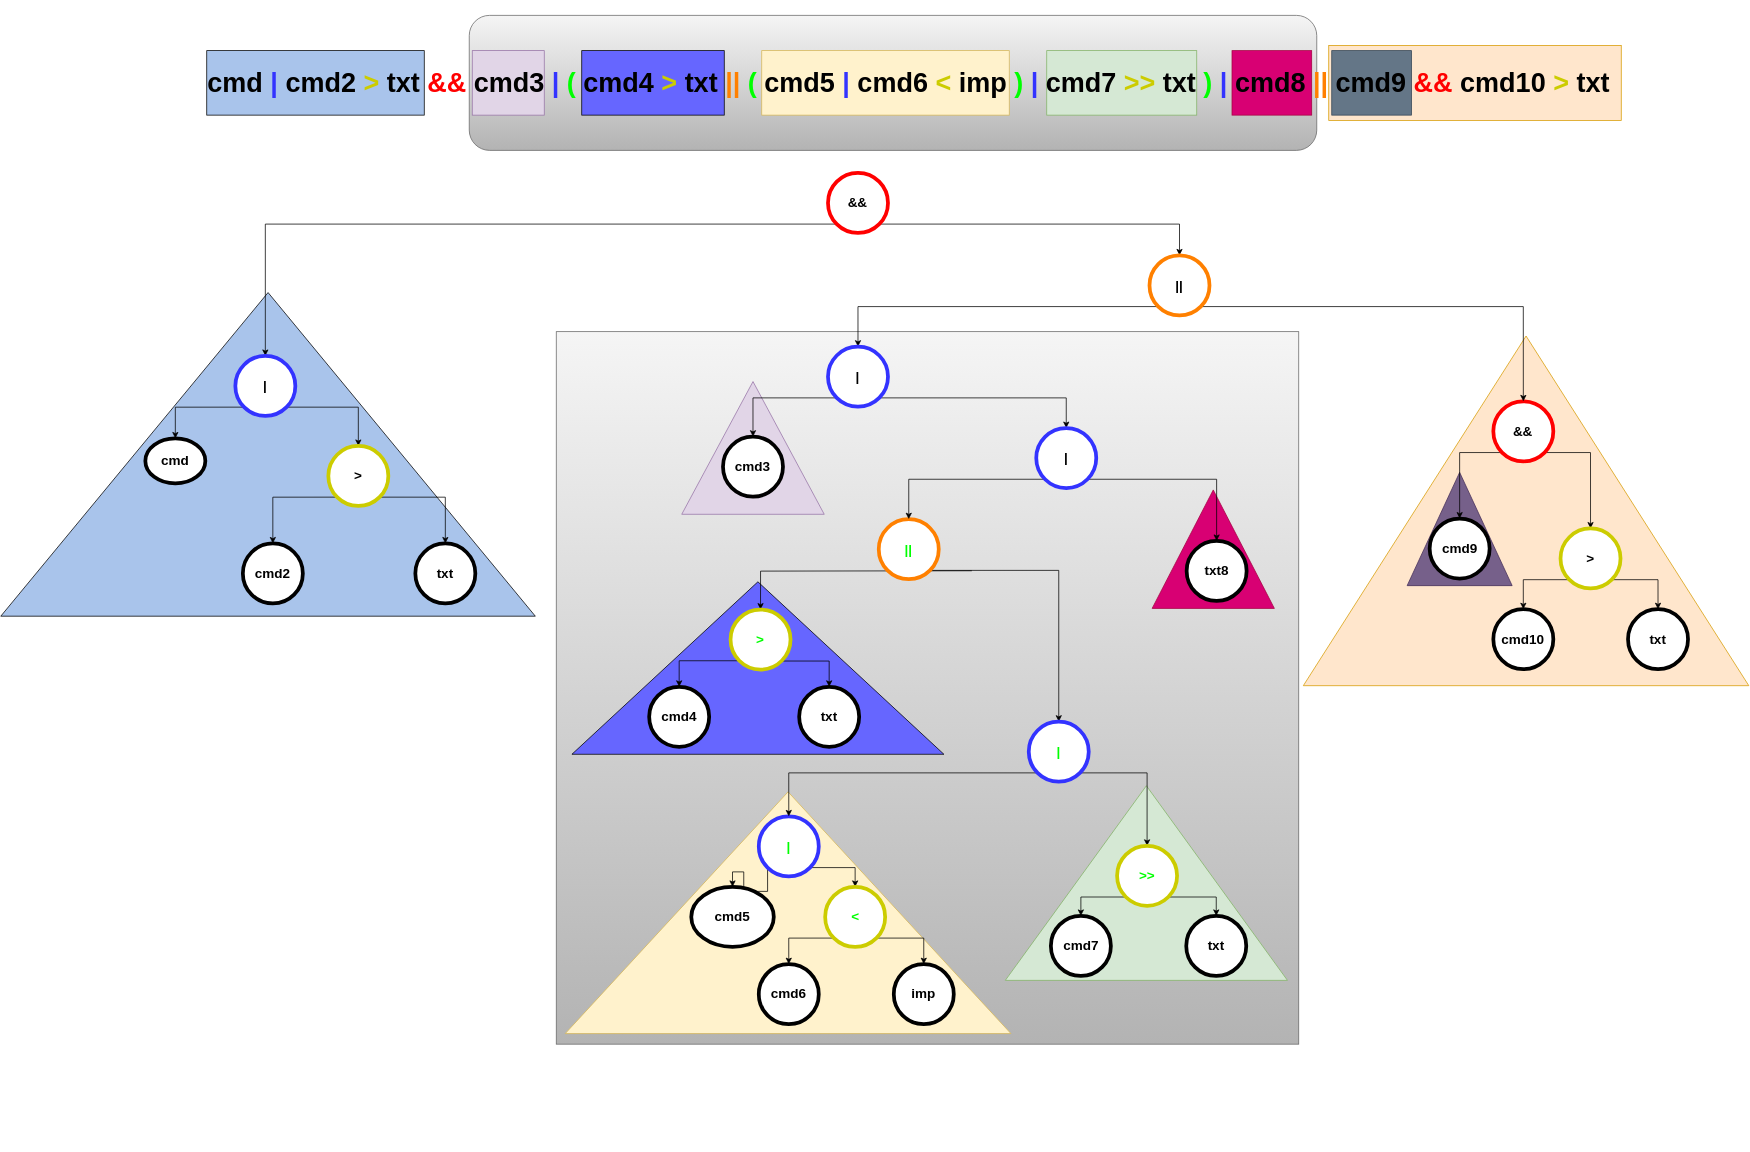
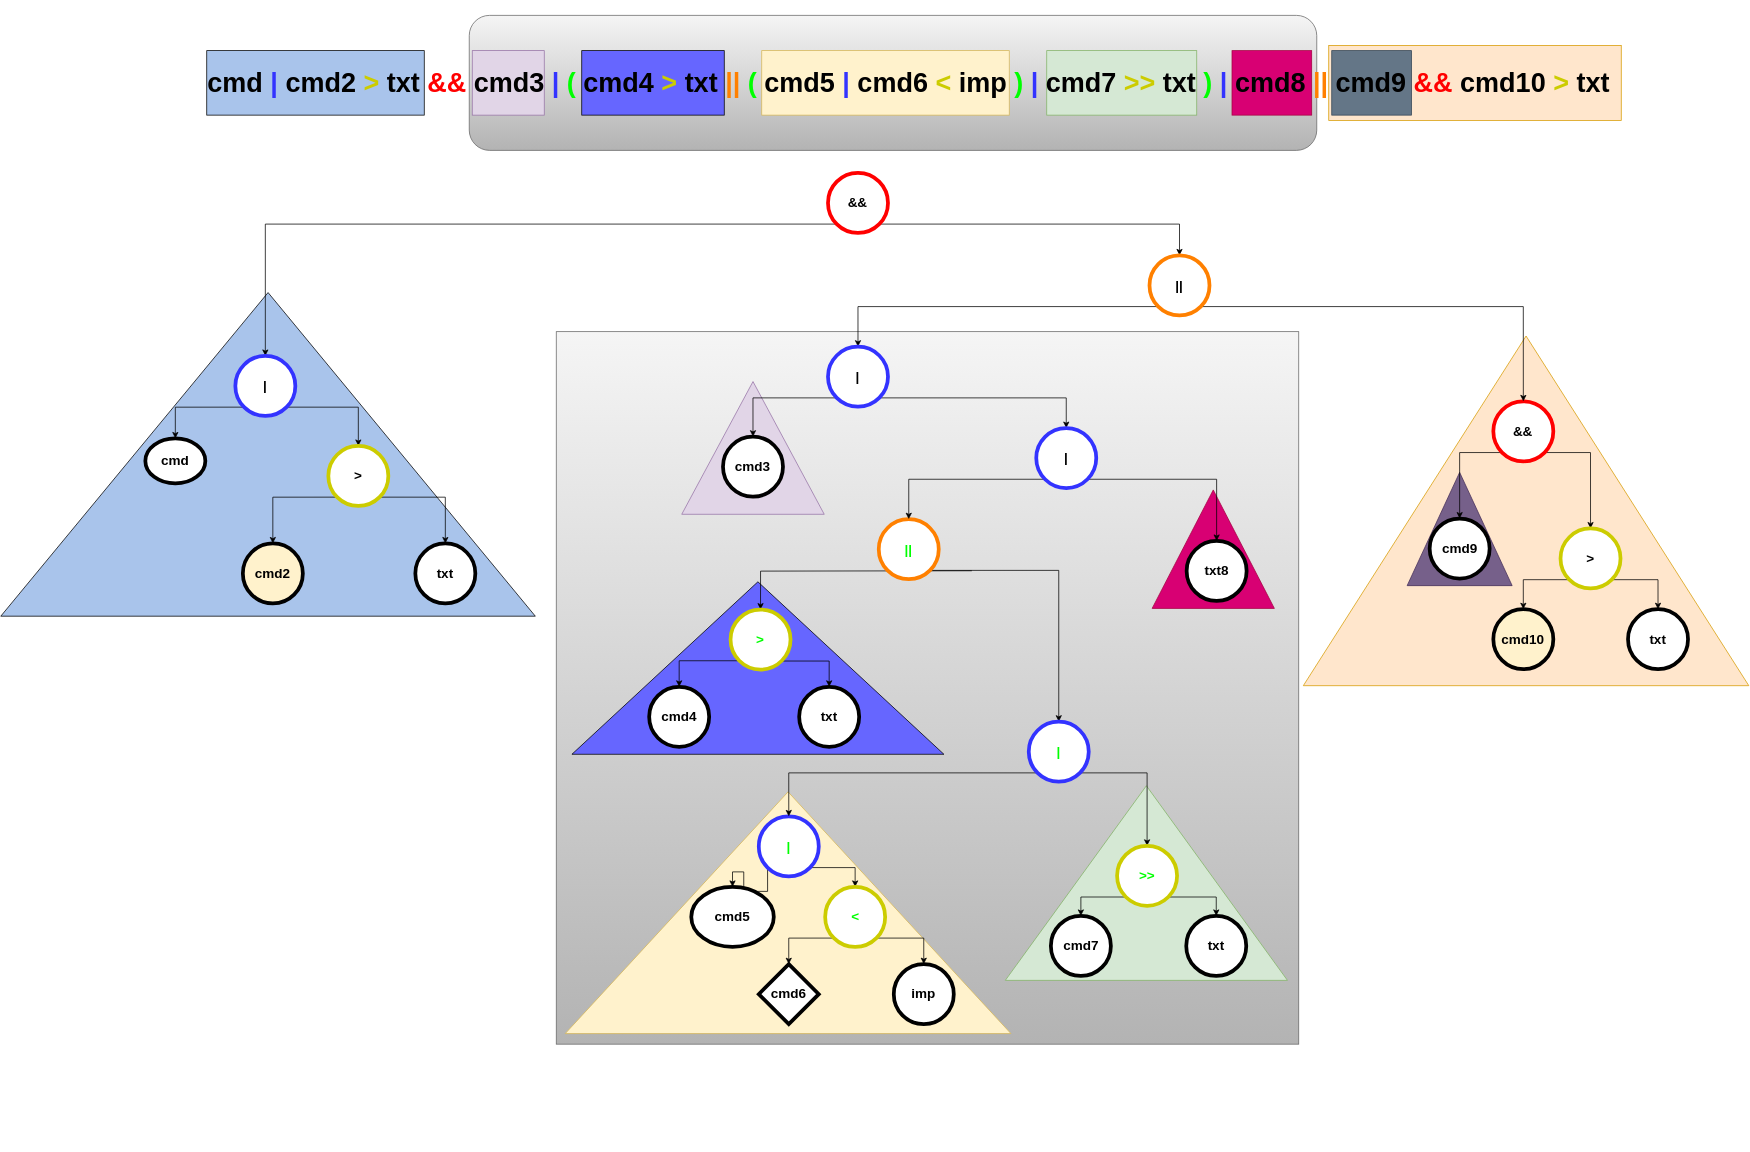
node "cmd2": fillcolor #ffffff -> #fff2cc
node "cmd10": fillcolor #ffffff -> #fff2cc
node "cmd6": shape ellipse -> diamond
